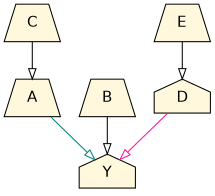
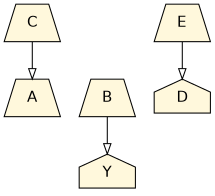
edge "D" -> "Y": removed
edge "A" -> "Y": removed
